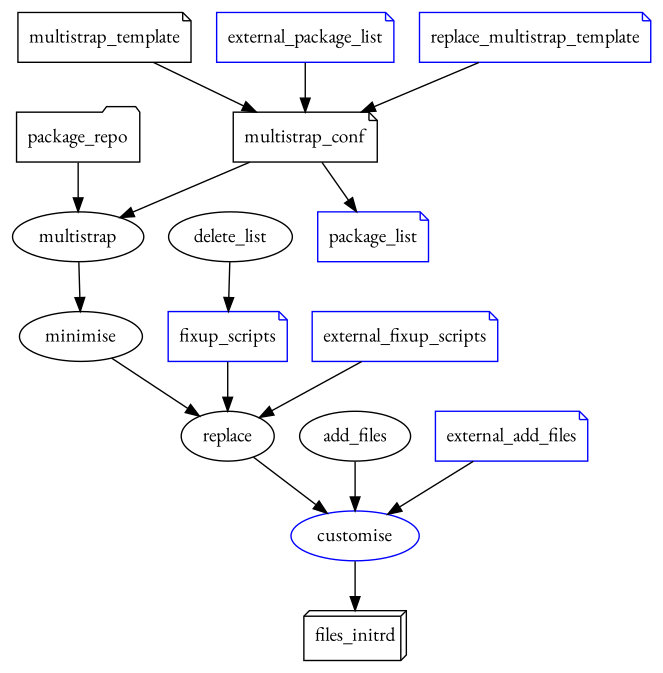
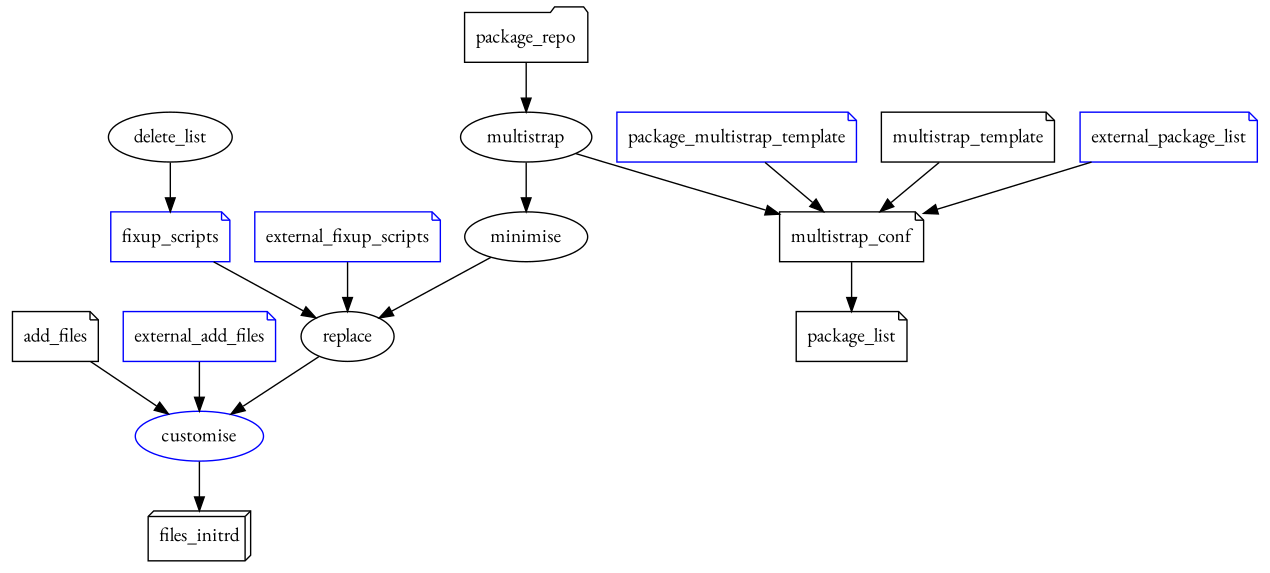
node "replace_multistrap_template": label "replace_multistrap_template" -> "package_multistrap_template"
edge "multistrap_conf" -> "multistrap": reversed
node "package_list": color blue -> black
node "add_files": shape ellipse -> note
